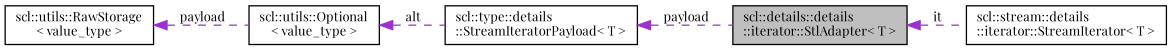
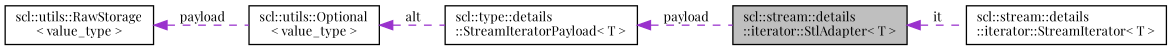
node "scl::details::details ::iterator::StlAdapter< T >": label "scl::details::details ::iterator::StlAdapter< T >" -> "scl::stream::details ::iterator::StlAdapter< T >"
